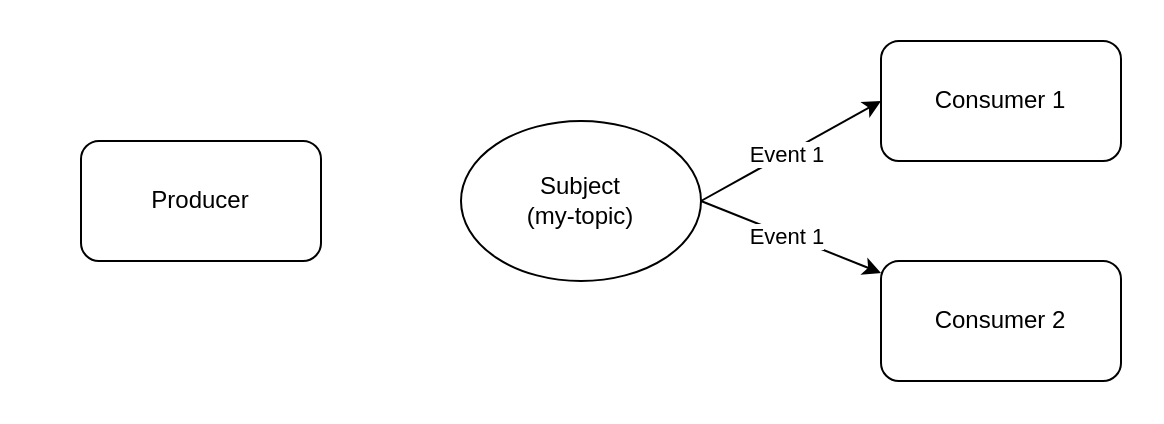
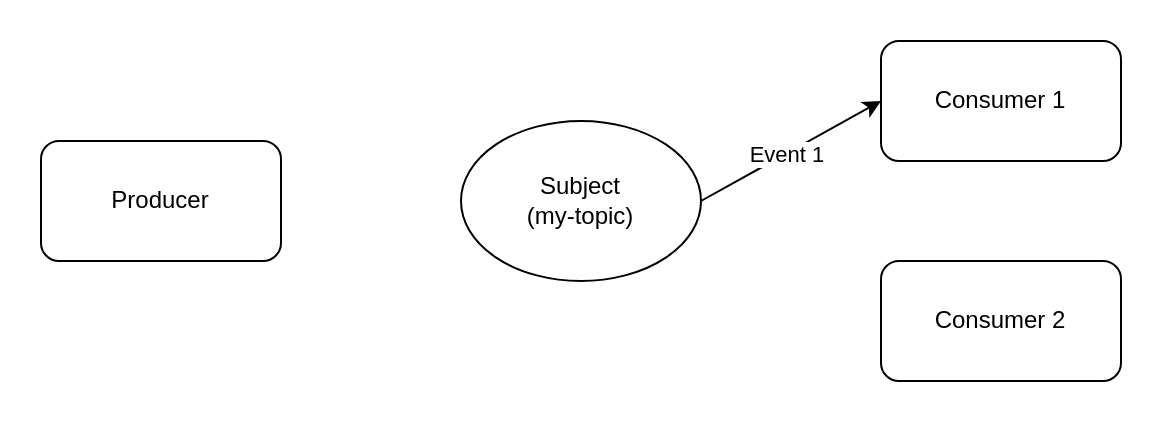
node "Producer": moved (201, 201) -> (161, 201)
edge "Subject (my-topic)" -> "Consumer 2": removed, label "Event 1"
